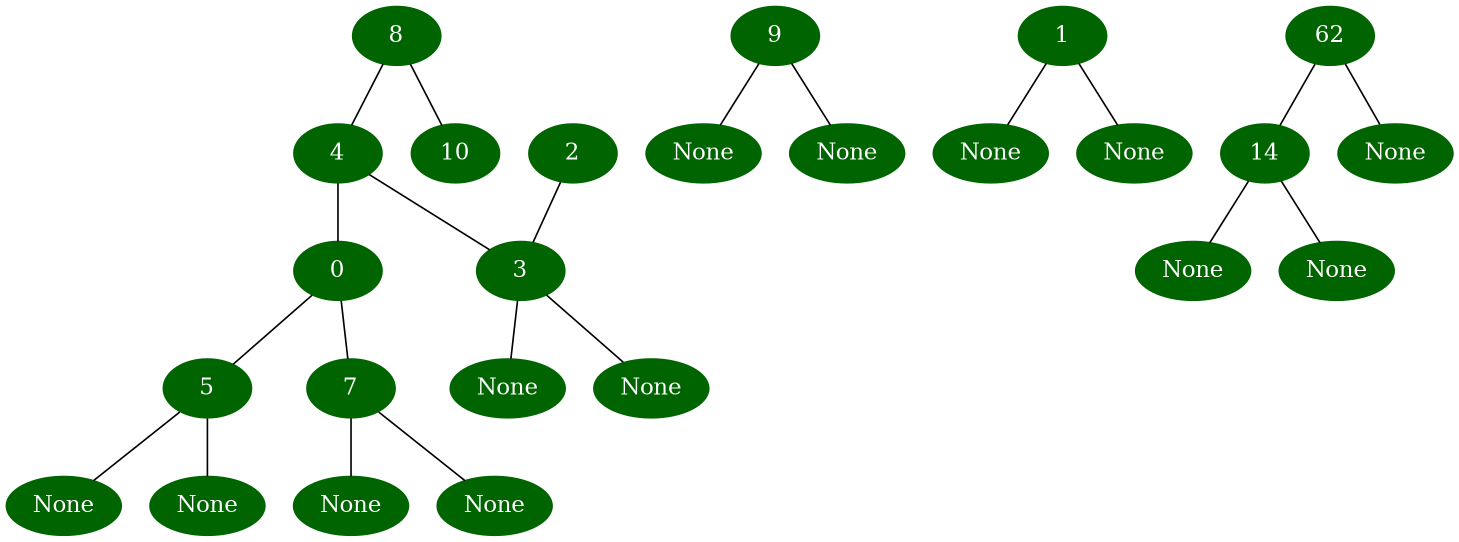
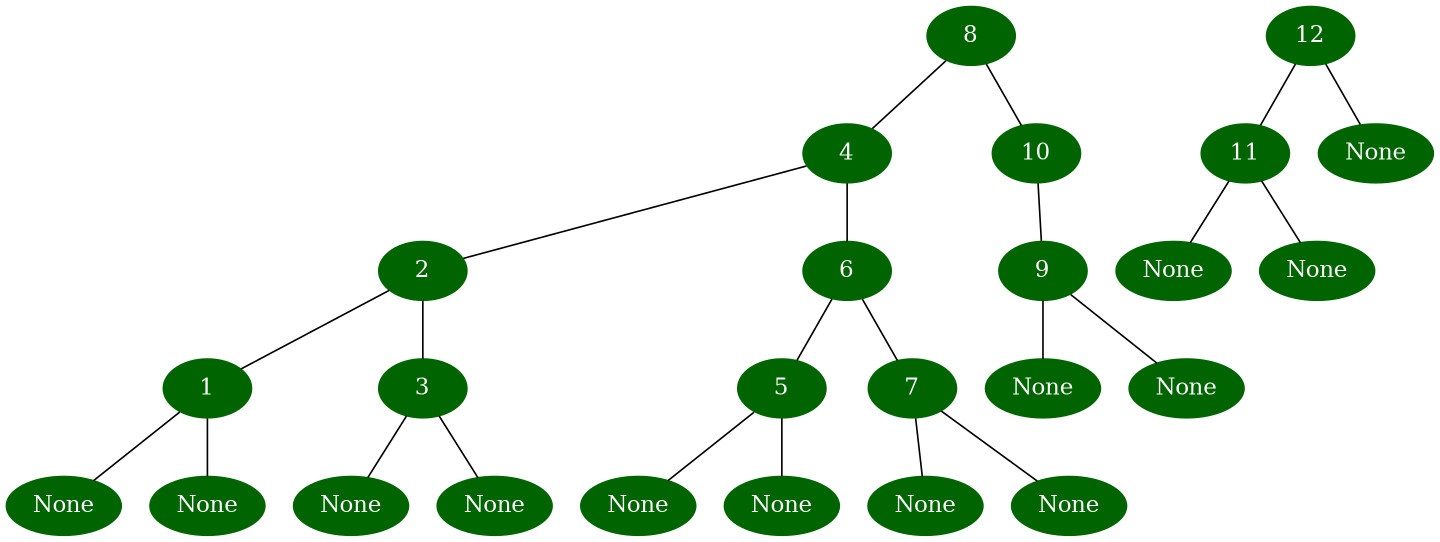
node "62": label "62" -> "12"
node "14": label "14" -> "11"
edge "4" -- "3": now "4" -- "2"
edge "10" -- "9": added
node "0": label "0" -> "6"
edge "2" -- "1": added
